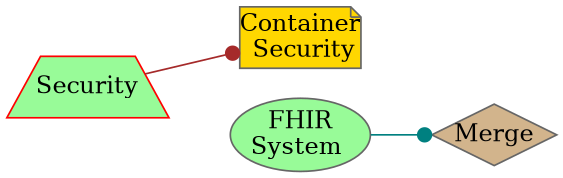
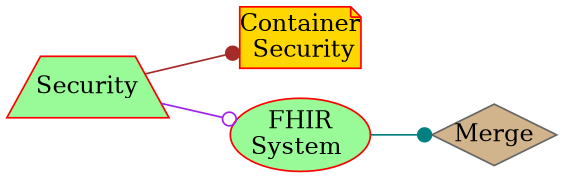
node "Container Security": color gray40 -> red
edge "Security" -> "FHIR System": added
node "FHIR System": color gray40 -> red
